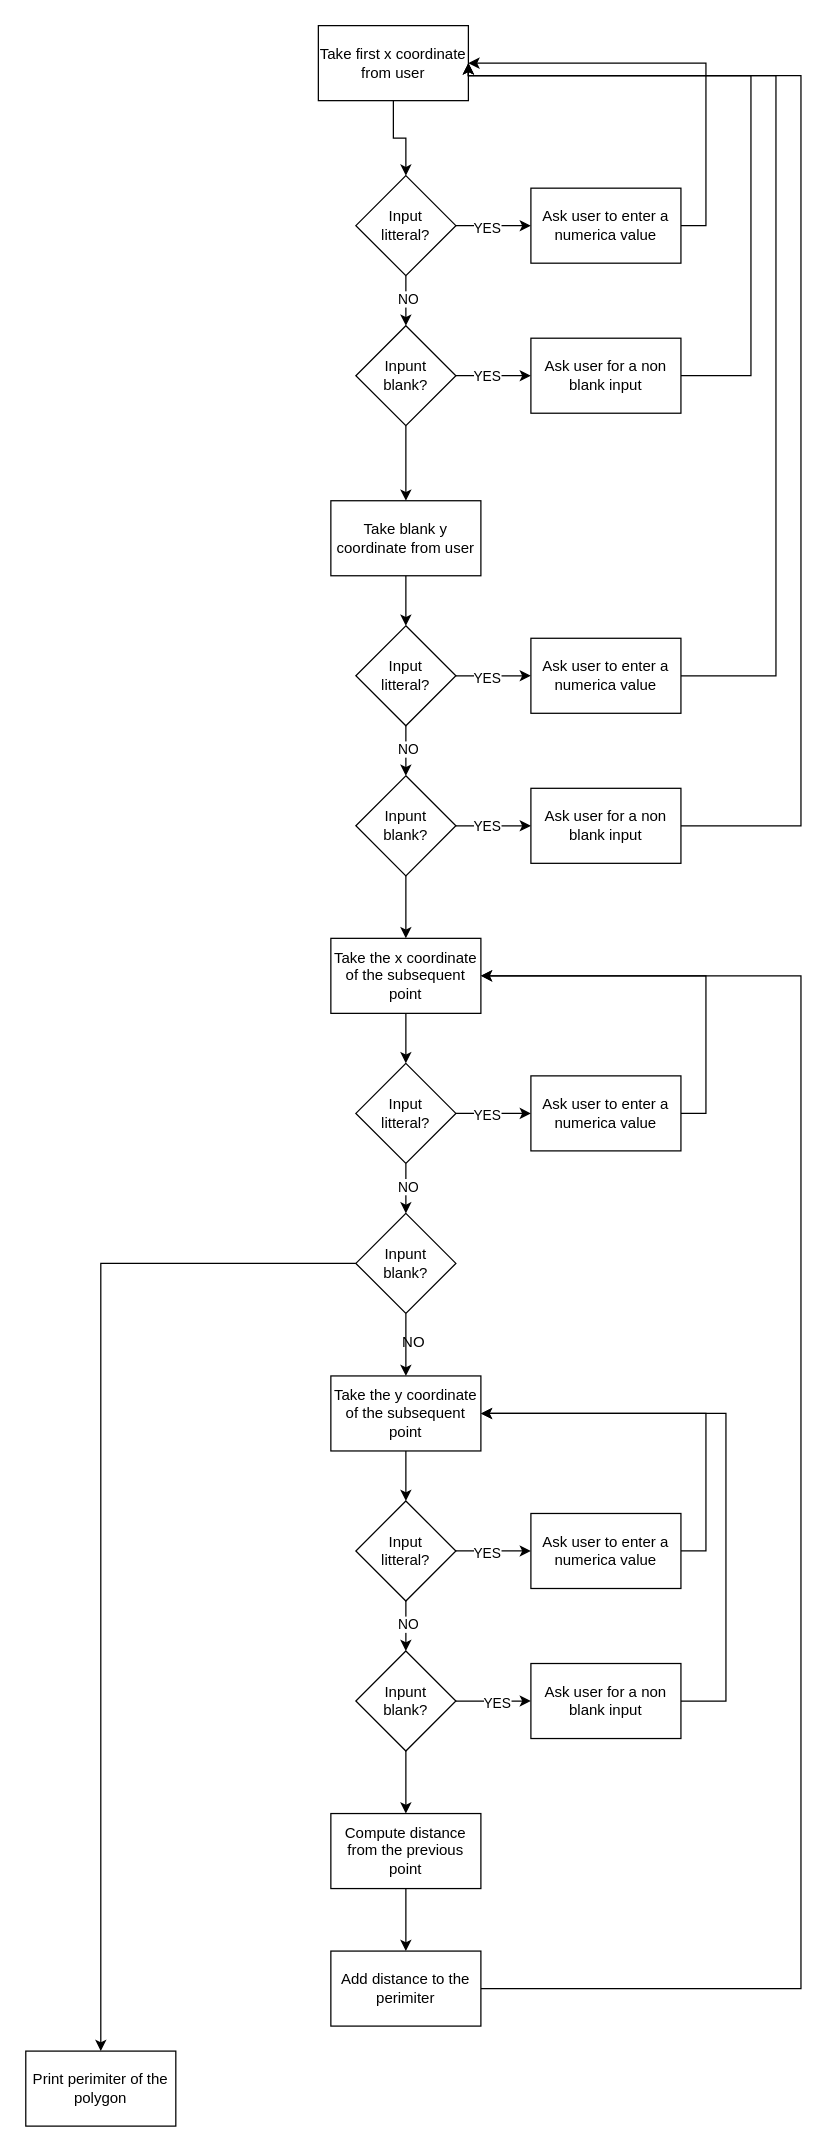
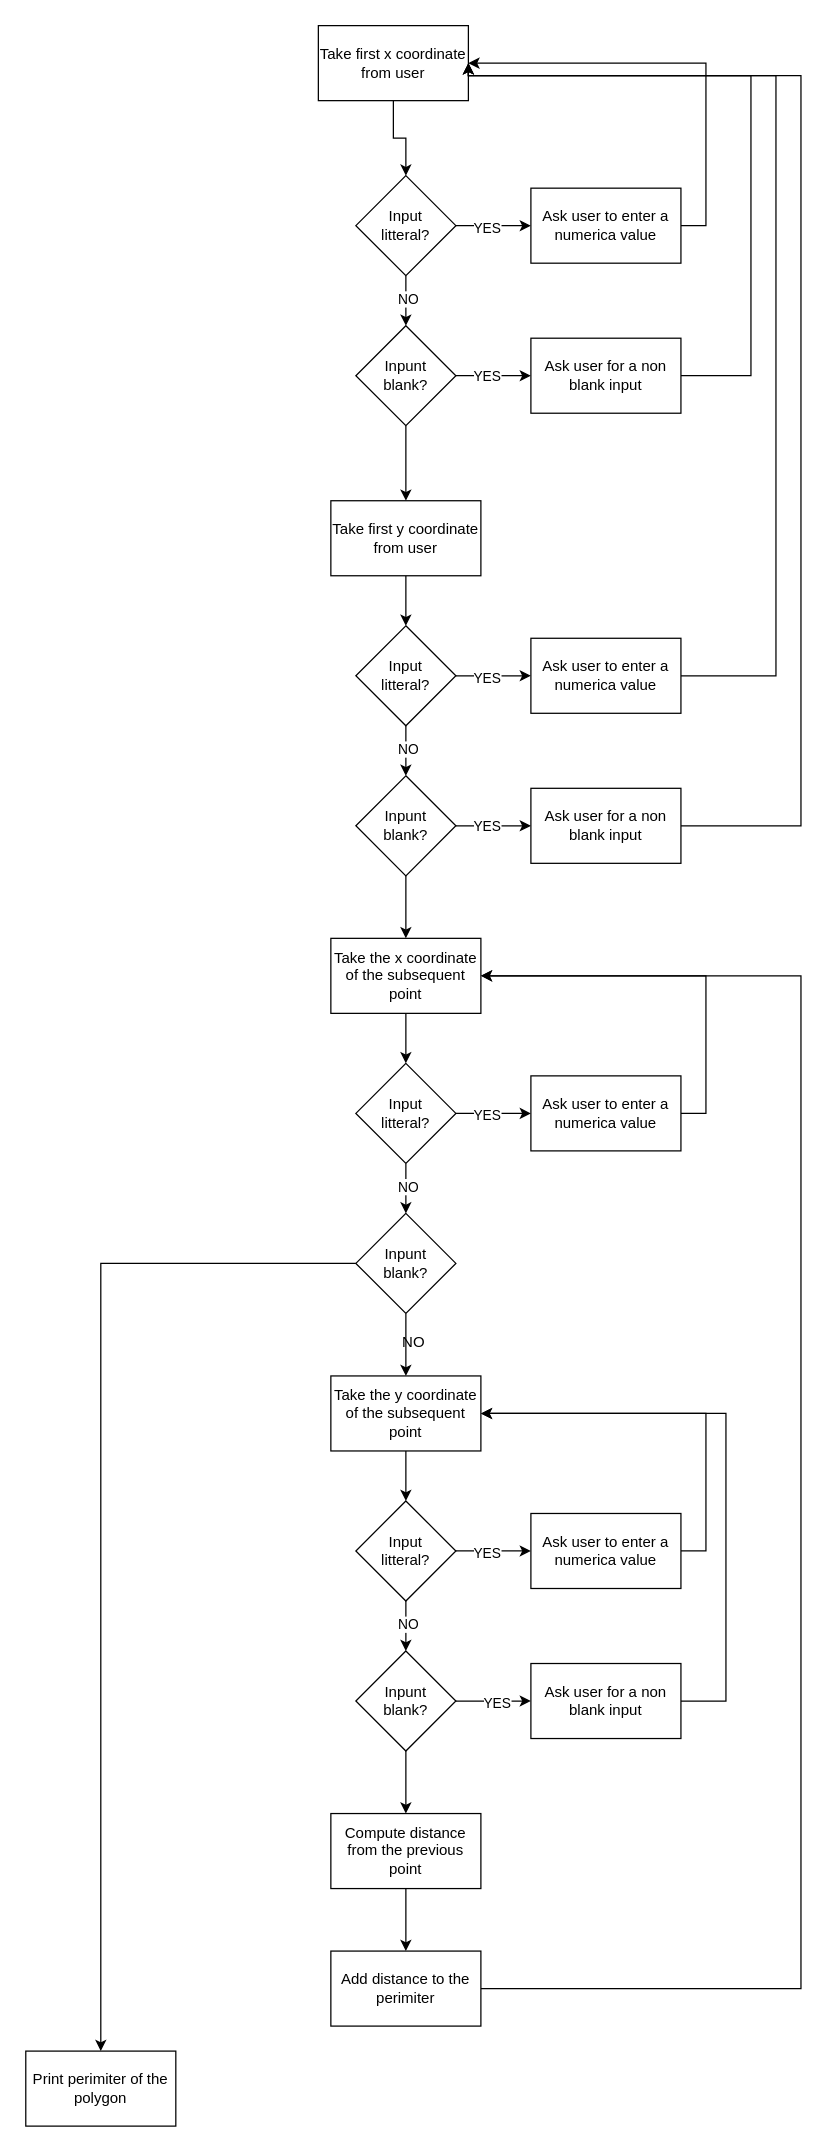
node "Take blank y coordinate from user": label "Take blank y coordinate from user" -> "Take first y coordinate from user"
